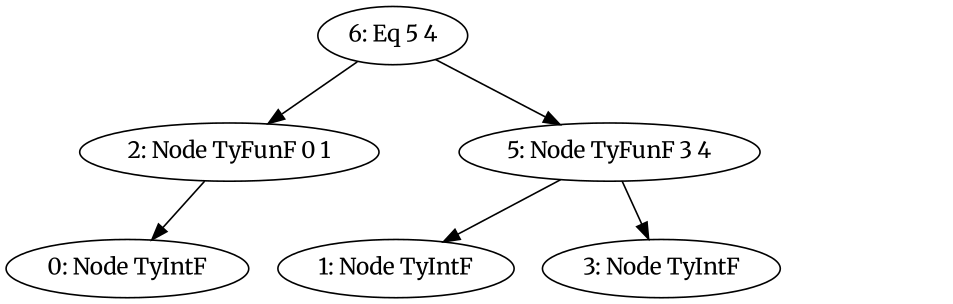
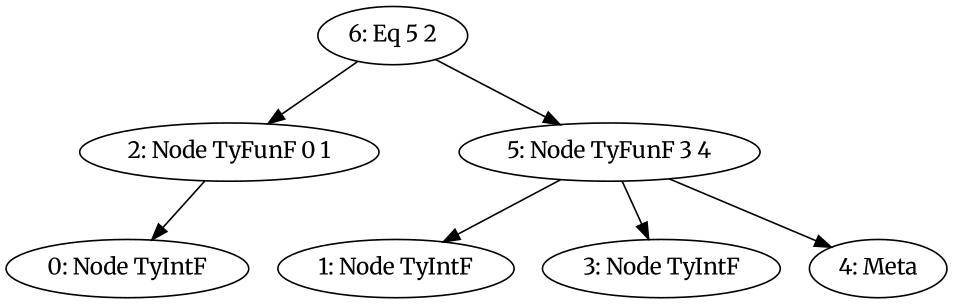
node "6: Eq 5 4": label "6: Eq 5 4" -> "6: Eq 5 2"
node "4: Meta": added
